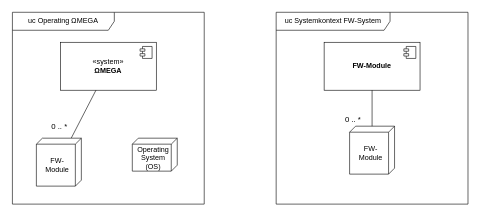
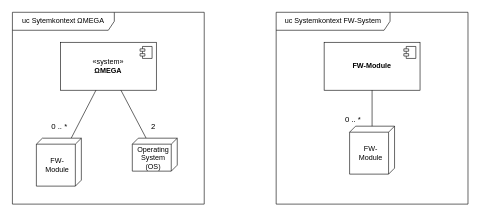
node "uc Operating ΩMEGA": label "uc Operating ΩMEGA" -> "uc Sytemkontext ΩMEGA"
edge "«system» ΩMEGA" -- "Operating System (OS)": added, label "2"
